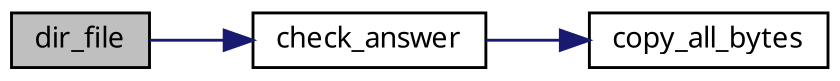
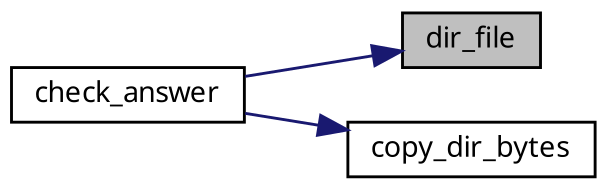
edge "dir_file" -> "check_answer": reversed
node "copy_all_bytes": label "copy_all_bytes" -> "copy_dir_bytes"
